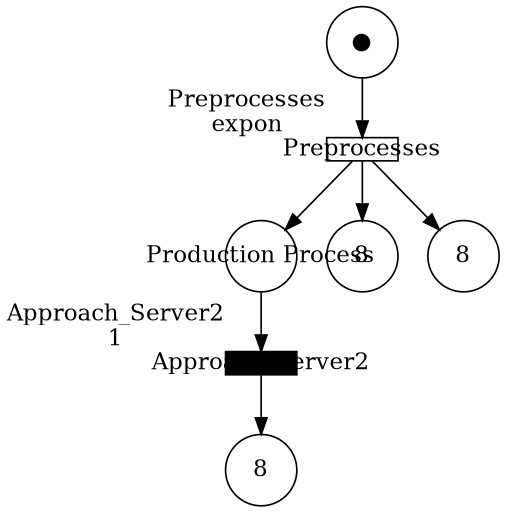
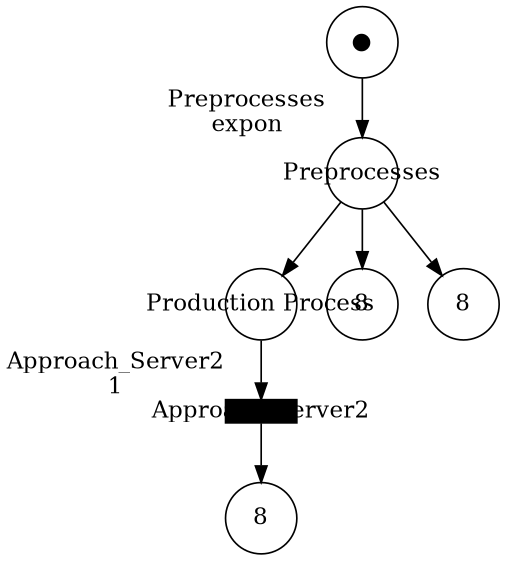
node "Preprocesses Preprocesses expon": shape box -> circle
